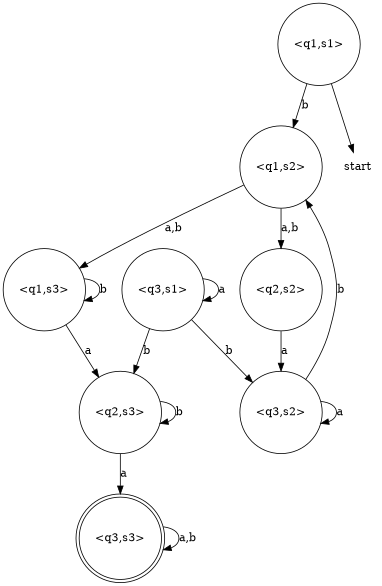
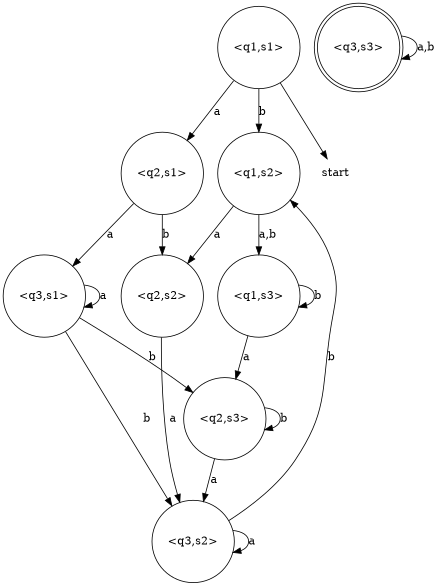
node "<q2,s1>": added
edge "<q1,s2>" -> "<q2,s2>": label "a,b" -> "a"
edge "<q2,s3>" -> "<q3,s3>": now "<q2,s3>" -> "<q3,s2>"
